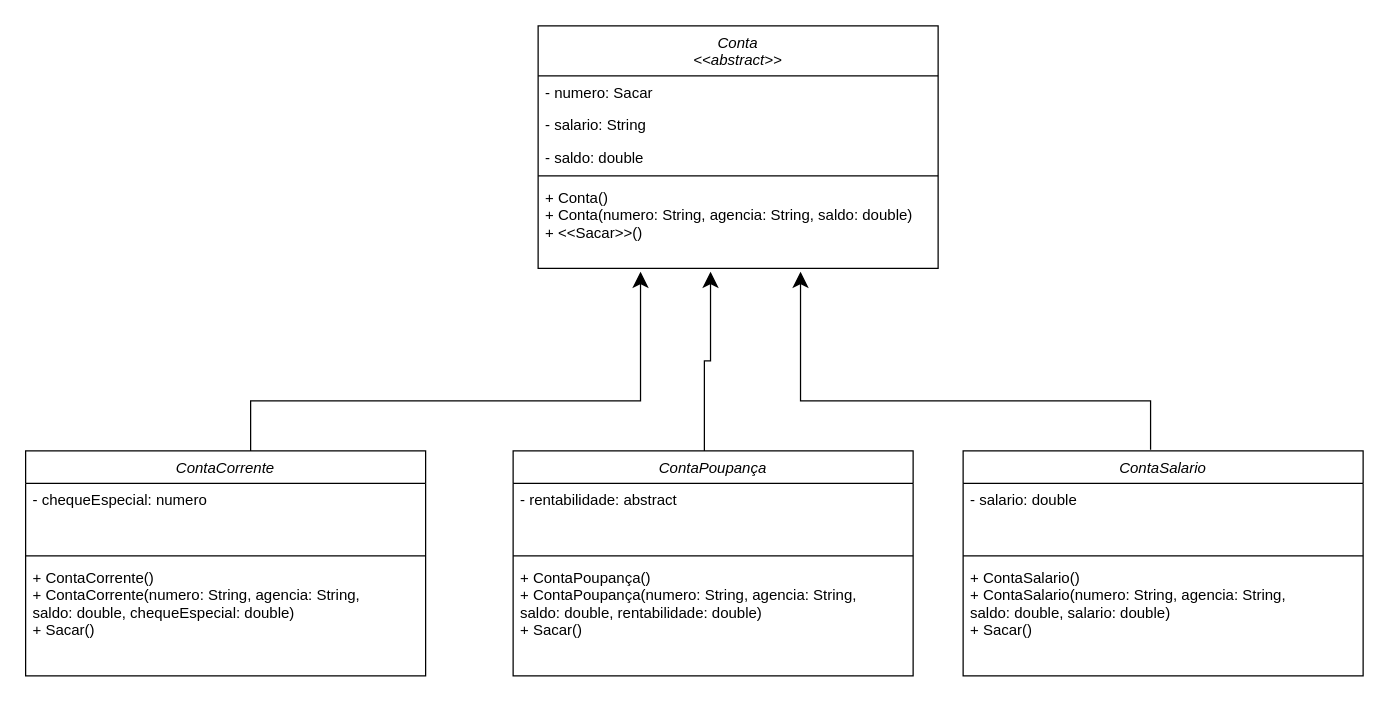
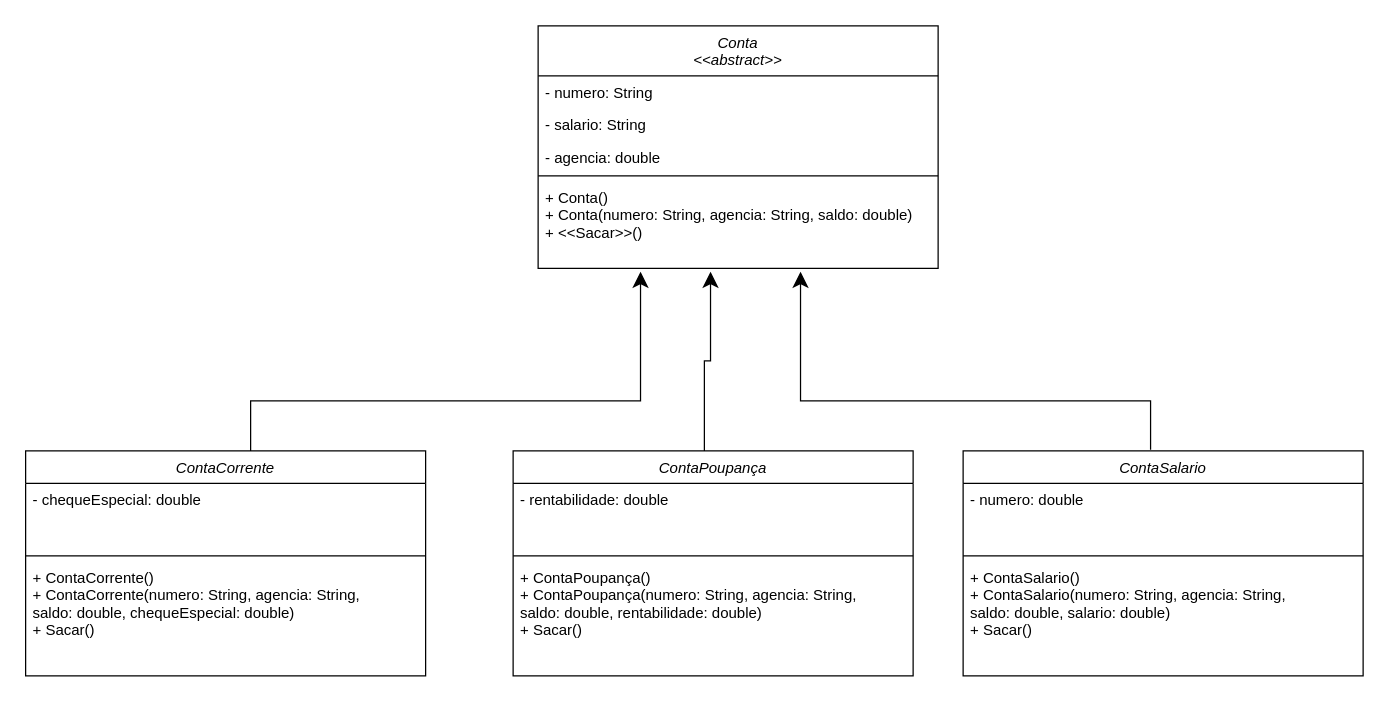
node "- numero: Sacar": label "- numero: Sacar" -> "- numero: String"
node "- saldo: double": label "- saldo: double" -> "- agencia: double"
node "- chequeEspecial: numero": label "- chequeEspecial: numero" -> "- chequeEspecial: double"
node "- rentabilidade: abstract": label "- rentabilidade: abstract" -> "- rentabilidade: double"
node "- salario: double": label "- salario: double" -> "- numero: double"
